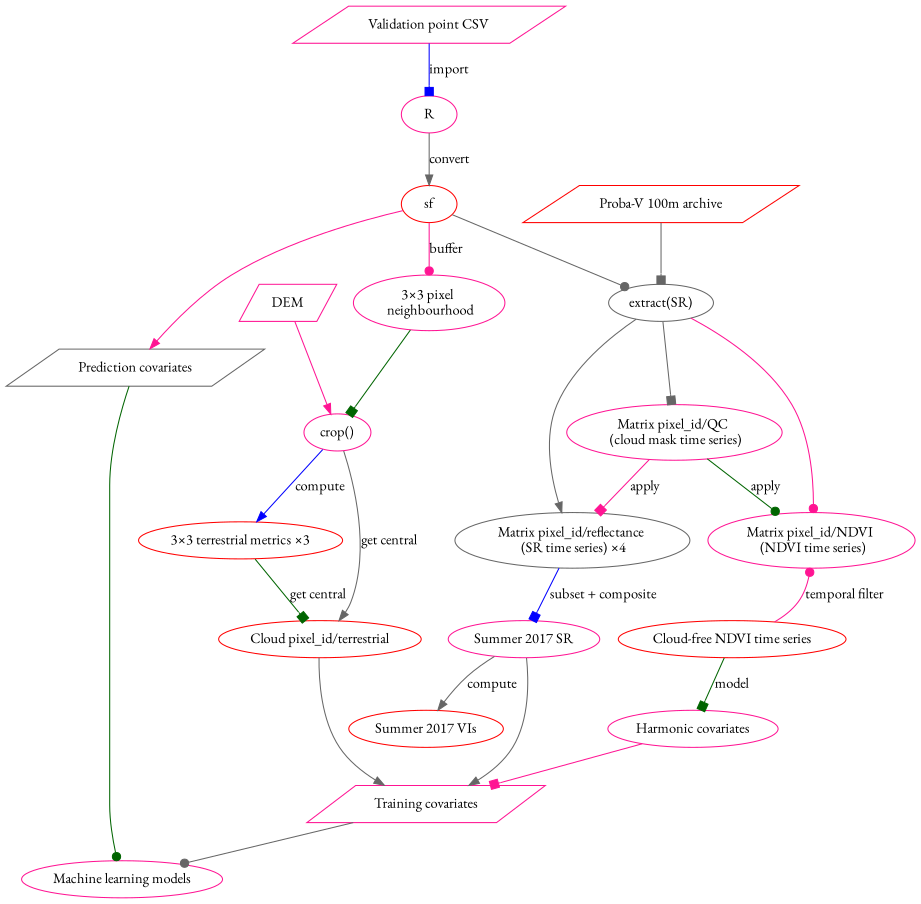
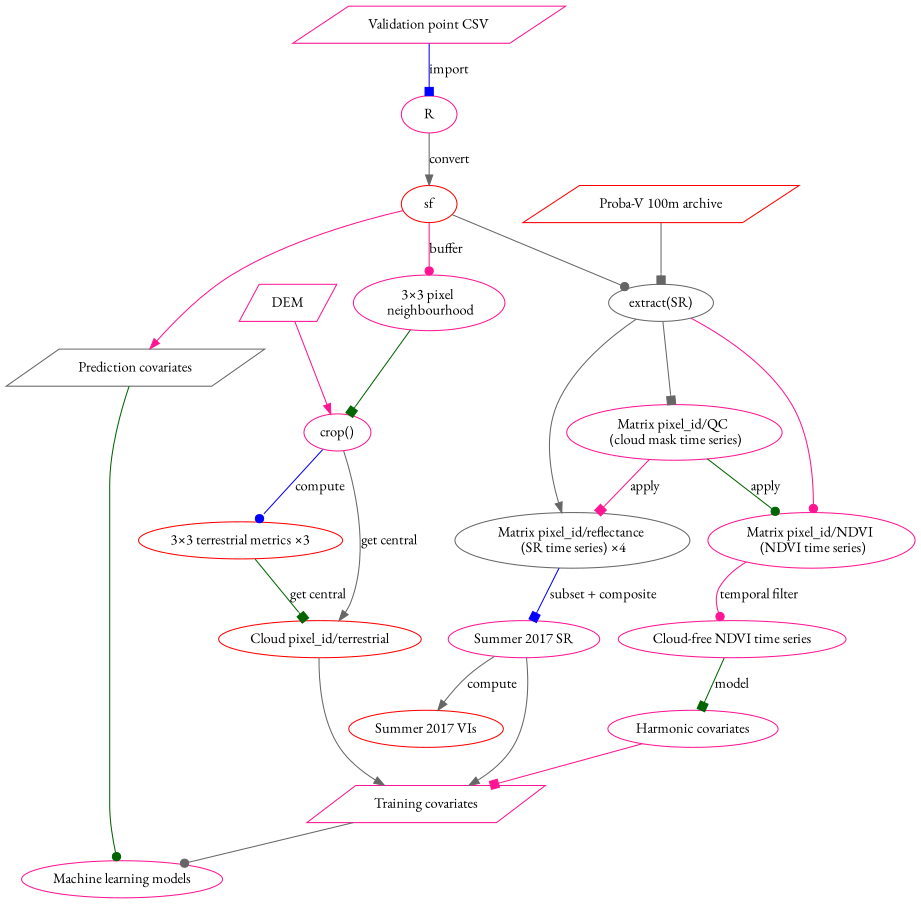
edge "crop()" -> "3×3 terrestrial metrics ×3": arrowhead normal -> dot
edge "Cloud-free NDVI time series" -> "Matrix pixel_id/NDVI (NDVI time series)": reversed
node "Cloud-free NDVI time series": color red -> deeppink
